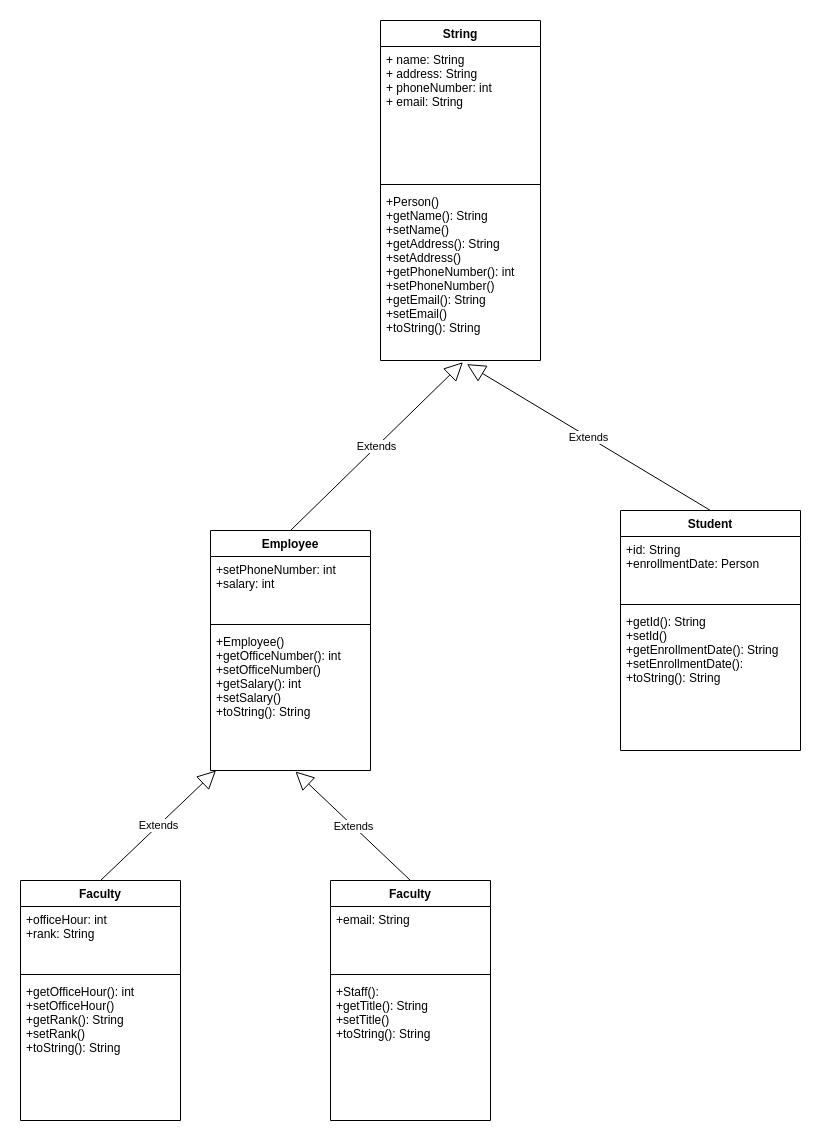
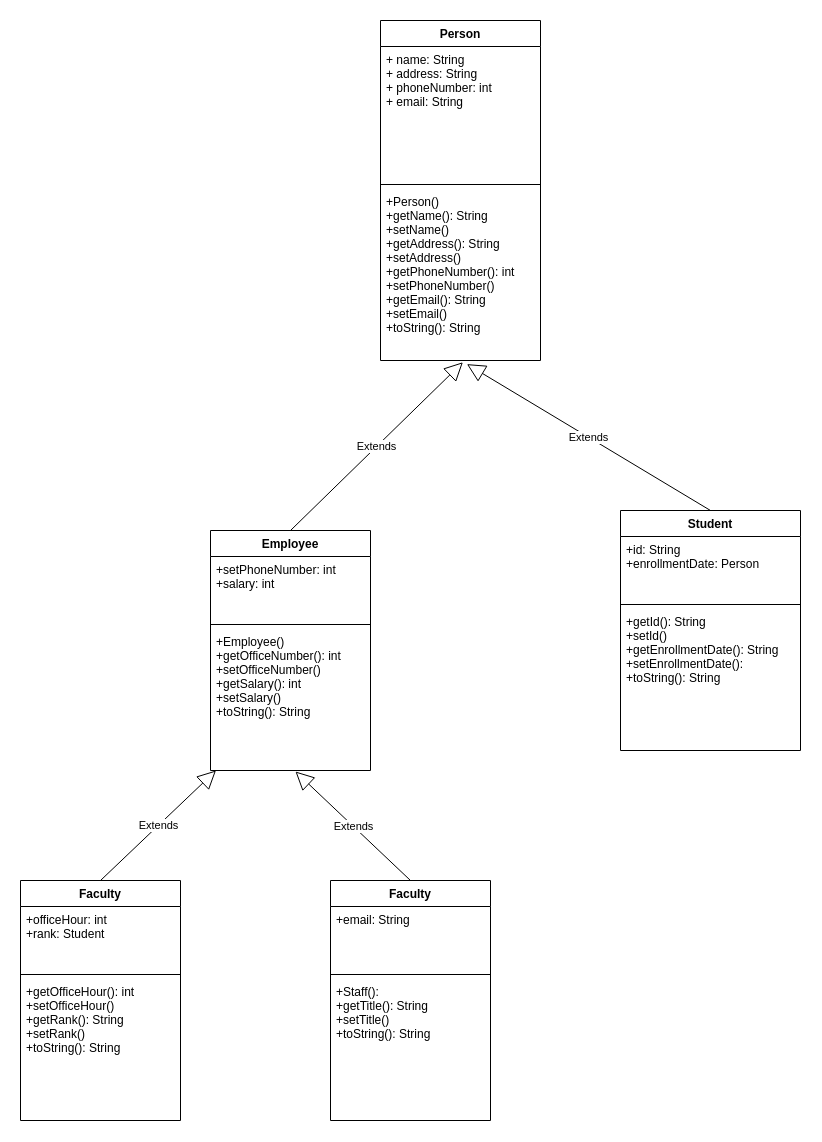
node "String": label "String" -> "Person"
node "+officeHour: int +rank: String": label "+officeHour: int +rank: String" -> "+officeHour: int +rank: Student"
